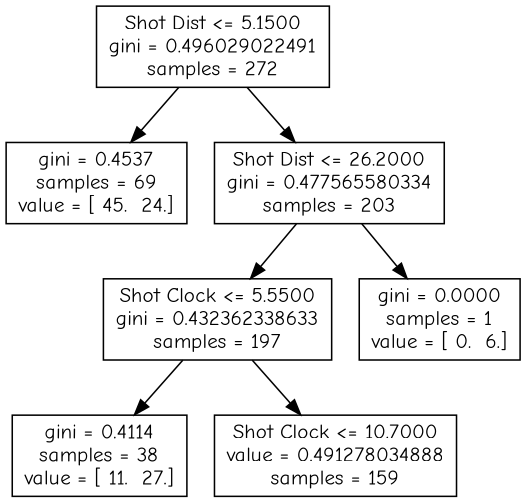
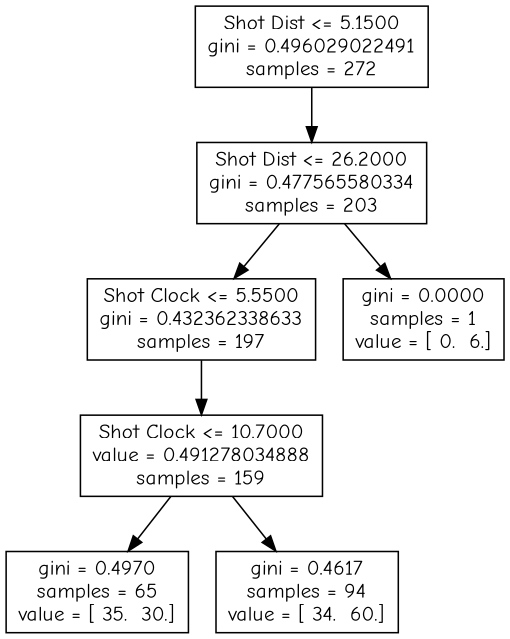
node "gini = 0.4537 samples = 69 value = [ 45.  24.]": removed
node "gini = 0.4114 samples = 38 value = [ 11.  27.]": removed
node "gini = 0.4970 samples = 65 value = [ 35.  30.]": added
node "gini = 0.4617 samples = 94 value = [ 34.  60.]": added
